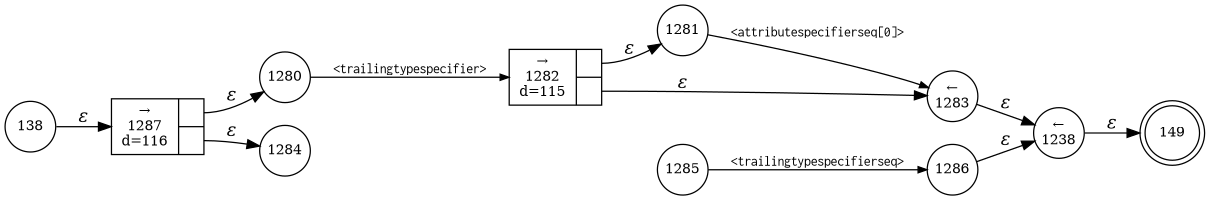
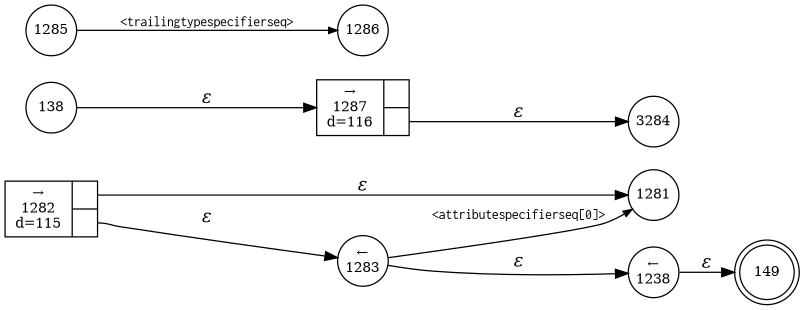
edge "1281" -> "← 1283": reversed
node "1280": removed
node "1284": label "1284" -> "3284"
edge "1286" -> "← 1238": removed, label "ε"
